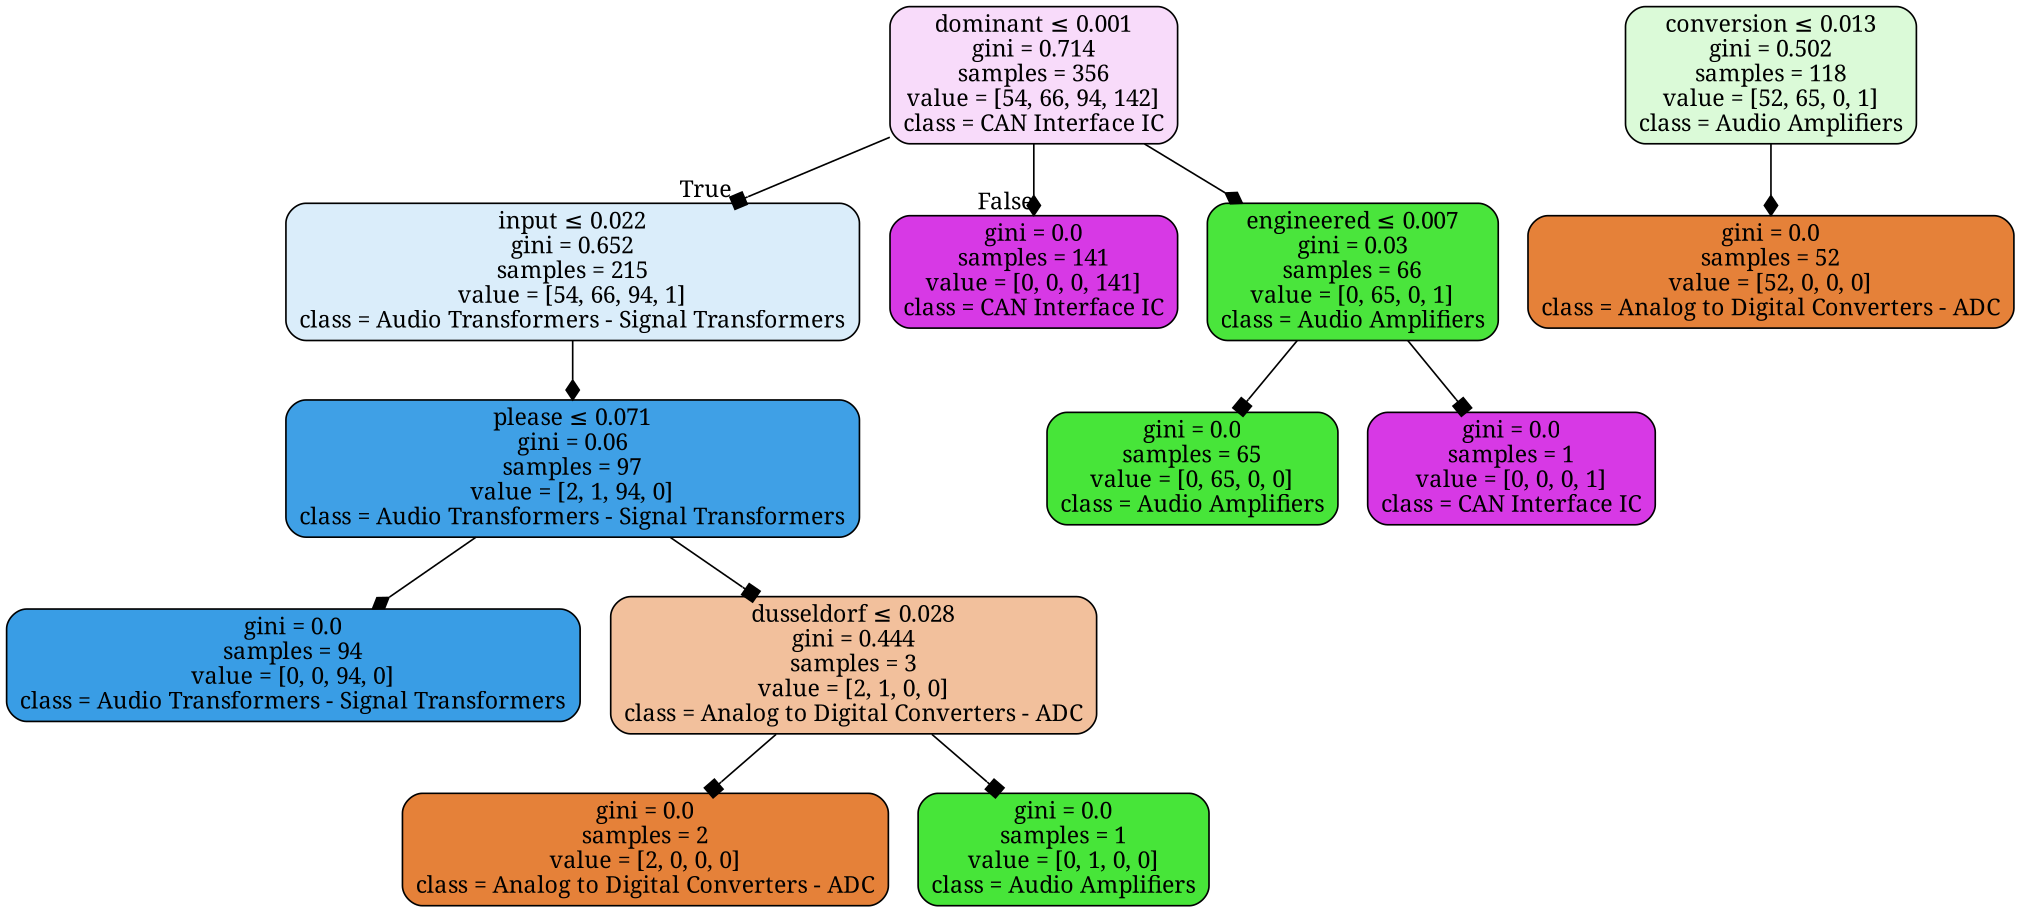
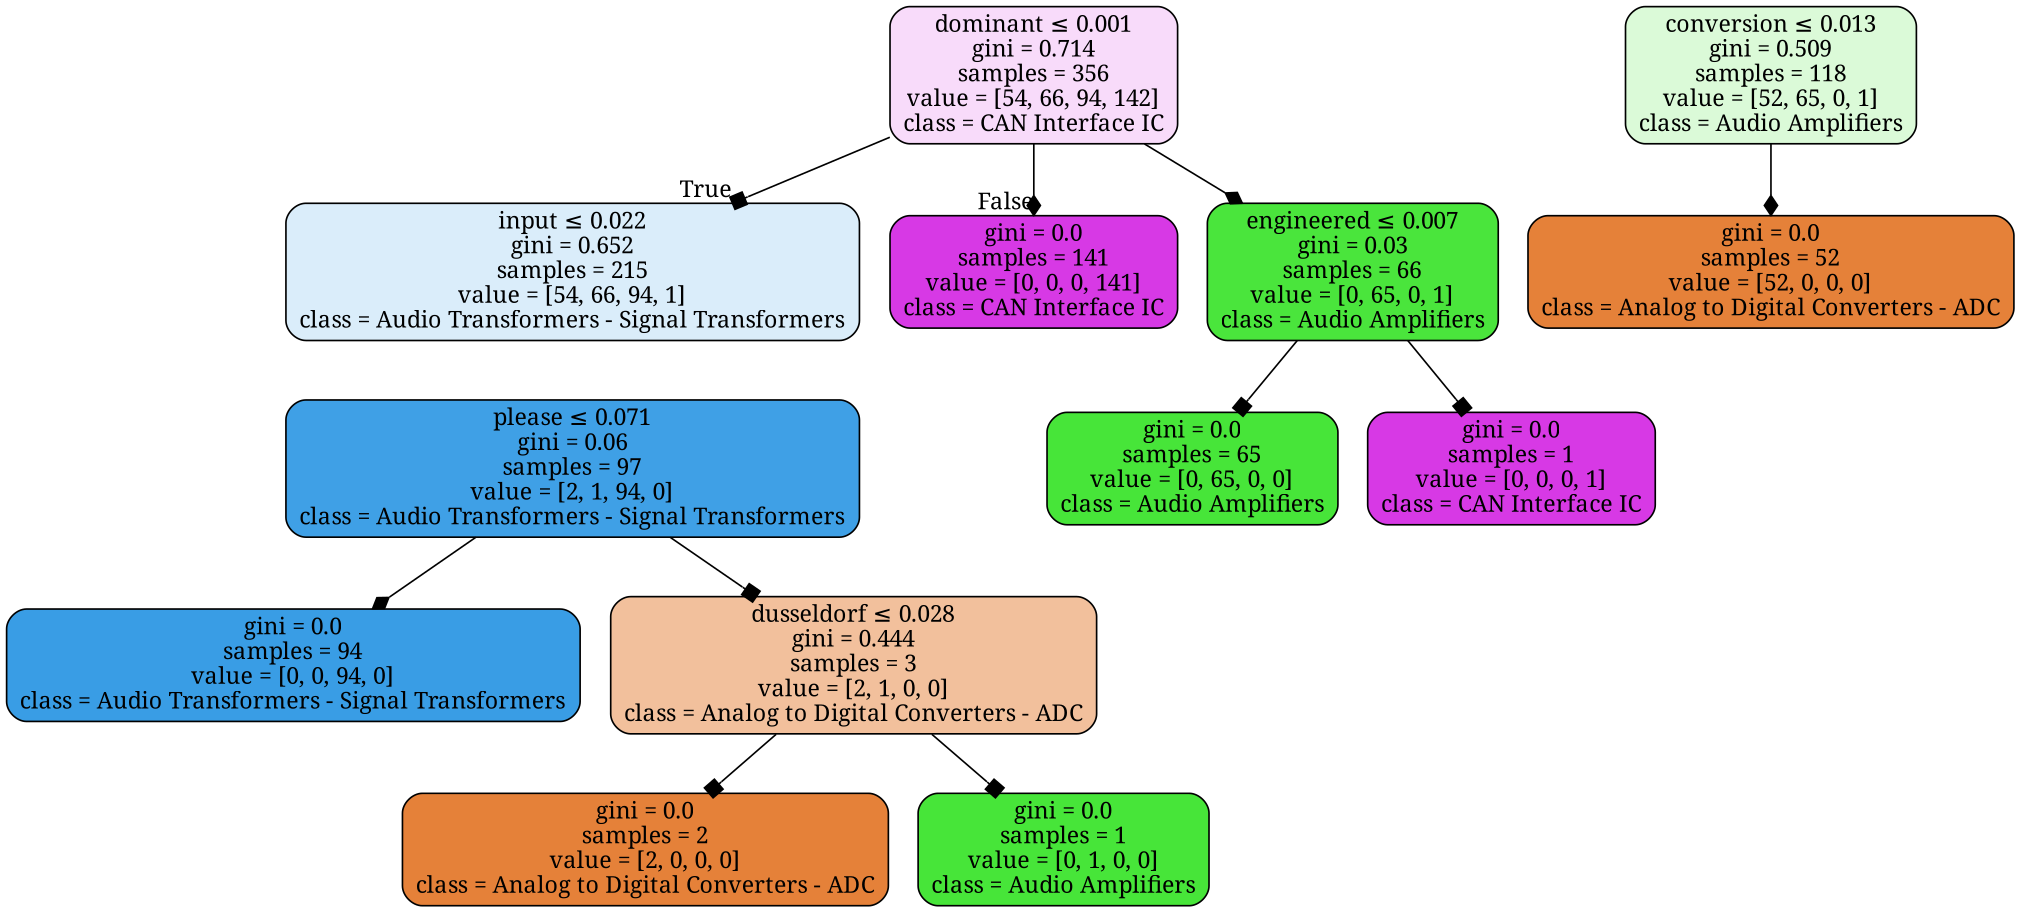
node "conversion ≤ 0.013": text "gini = 0.502" -> "gini = 0.509"
edge "input ≤ 0.022" -> "please ≤ 0.071": removed
